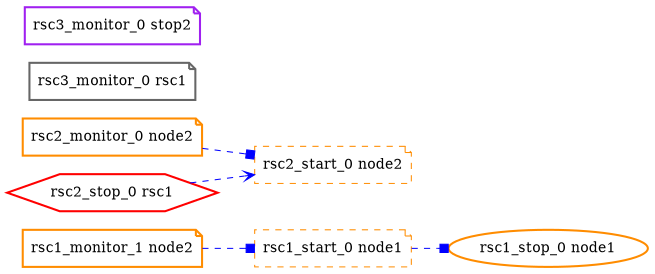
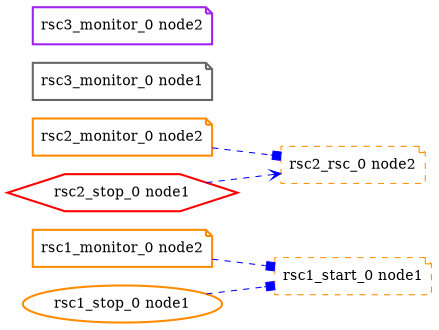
node "rsc3_monitor_0 stop2": label "rsc3_monitor_0 stop2" -> "rsc3_monitor_0 node2"
node "rsc3_monitor_0 rsc1": label "rsc3_monitor_0 rsc1" -> "rsc3_monitor_0 node1"
node "rsc2_start_0 node2": label "rsc2_start_0 node2" -> "rsc2_rsc_0 node2"
node "rsc2_stop_0 rsc1": label "rsc2_stop_0 rsc1" -> "rsc2_stop_0 node1"
node "rsc1_monitor_1 node2": label "rsc1_monitor_1 node2" -> "rsc1_monitor_0 node2"
edge "rsc1_start_0 node1" -> "rsc1_stop_0 node1": reversed
